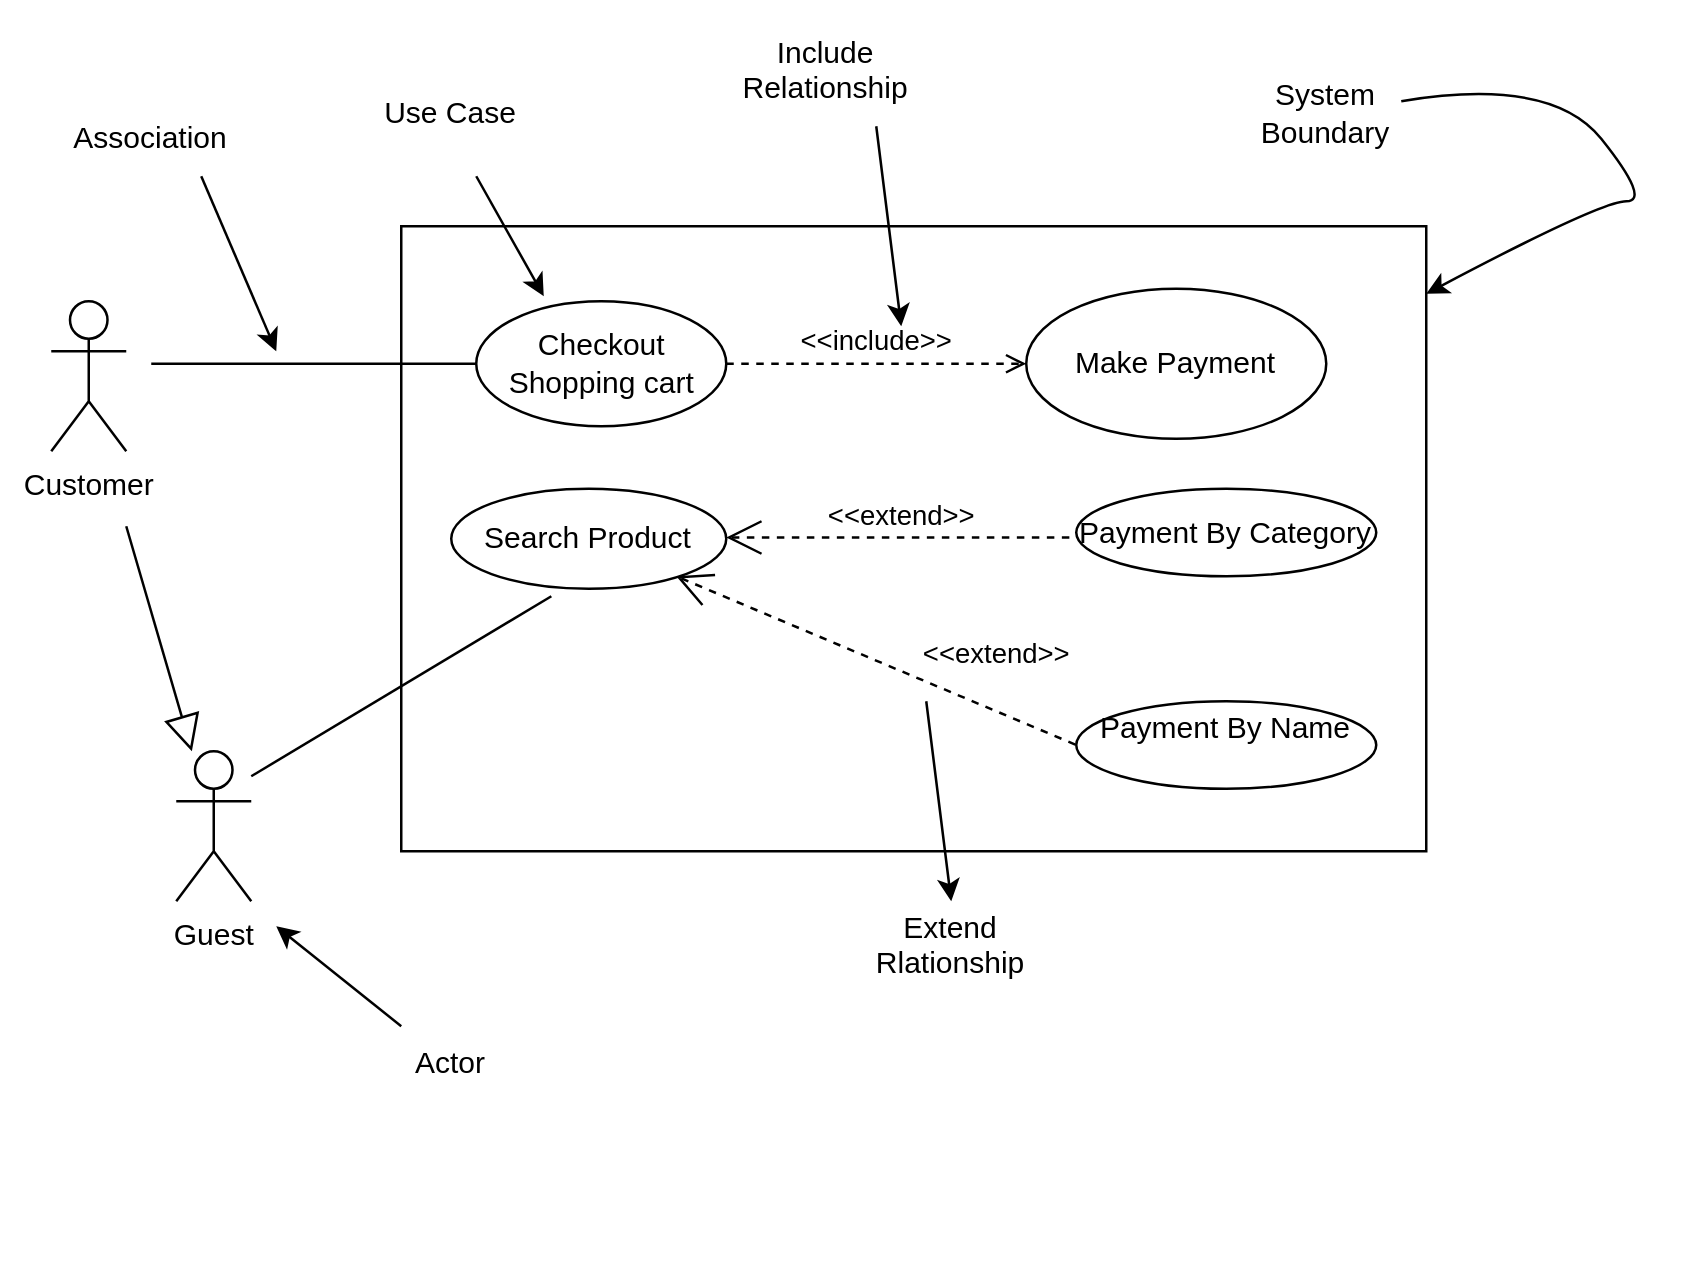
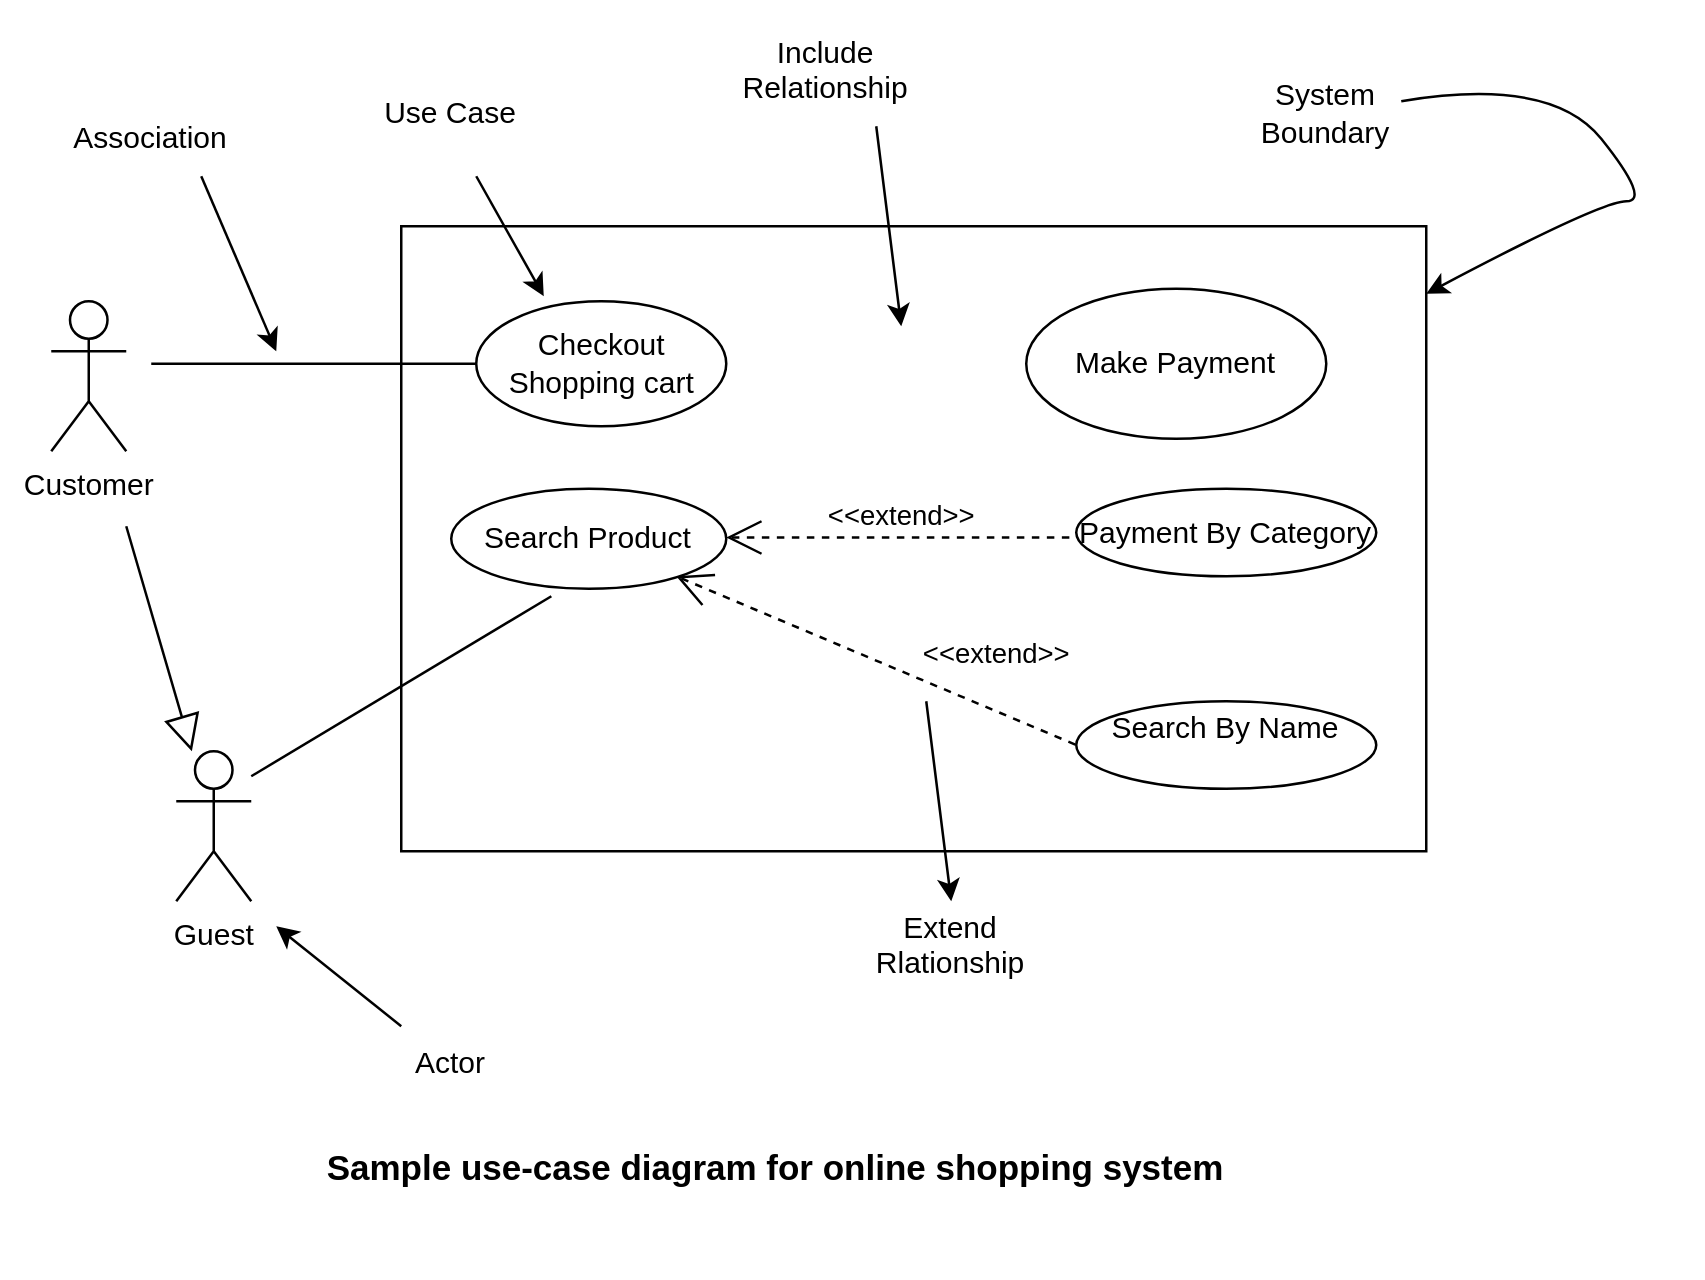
edge "Checkout Shopping cart" -> "Make Payment": removed, label "<<include>>"
node "Payment By Name": label "Payment By Name" -> "Search By Name"
node "Sample use-case diagram for online shopping system": added
